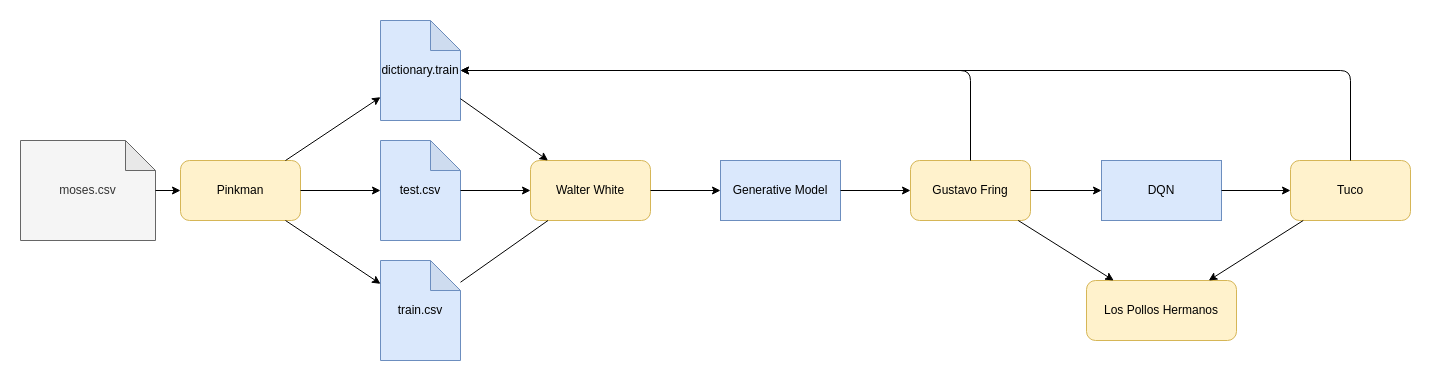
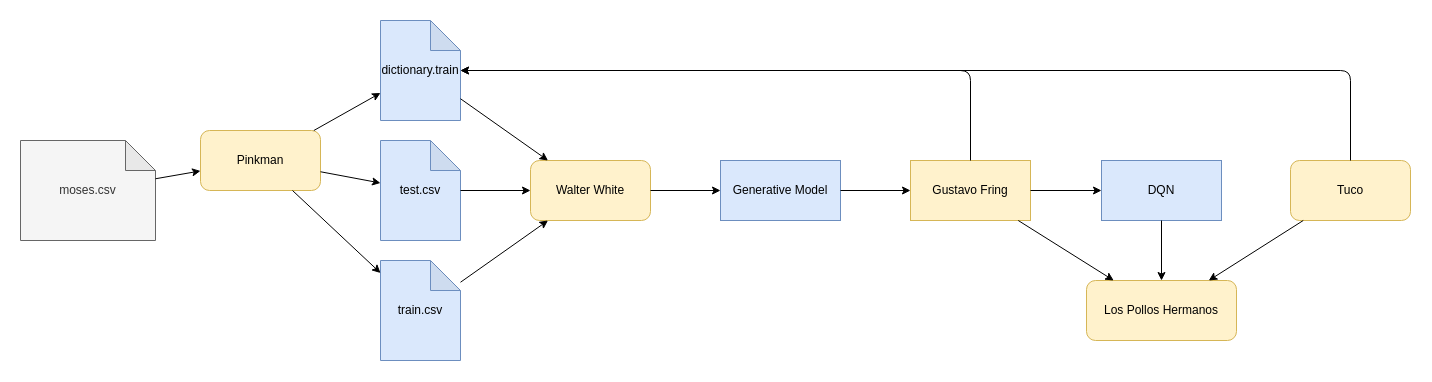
node "Pinkman": moved (241, 191) -> (261, 161)
node "Gustavo Fring": shape rounded rectangle -> rectangle
edge "DQN" -> "Tuco": now "DQN" -> "Los Pollos Hermanos"
edge "Walter White" -- "train.csv": arrowhead none -> classic
